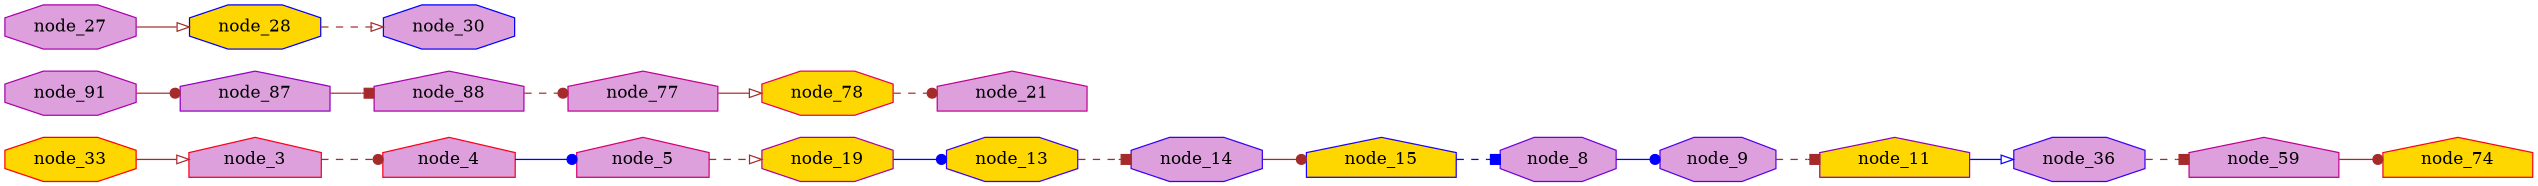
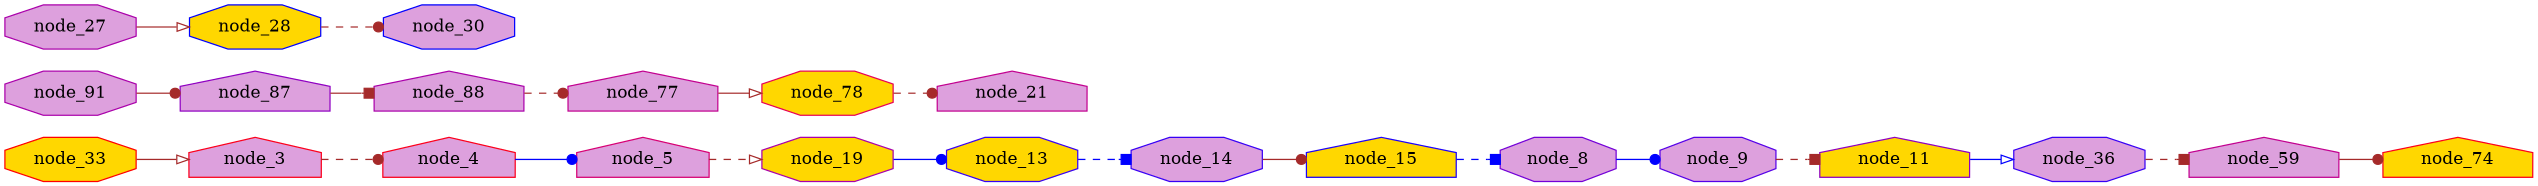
edge "node_28" -> "node_30": arrowhead onormal -> dot
edge "node_13" -> "node_14": color brown -> blue
